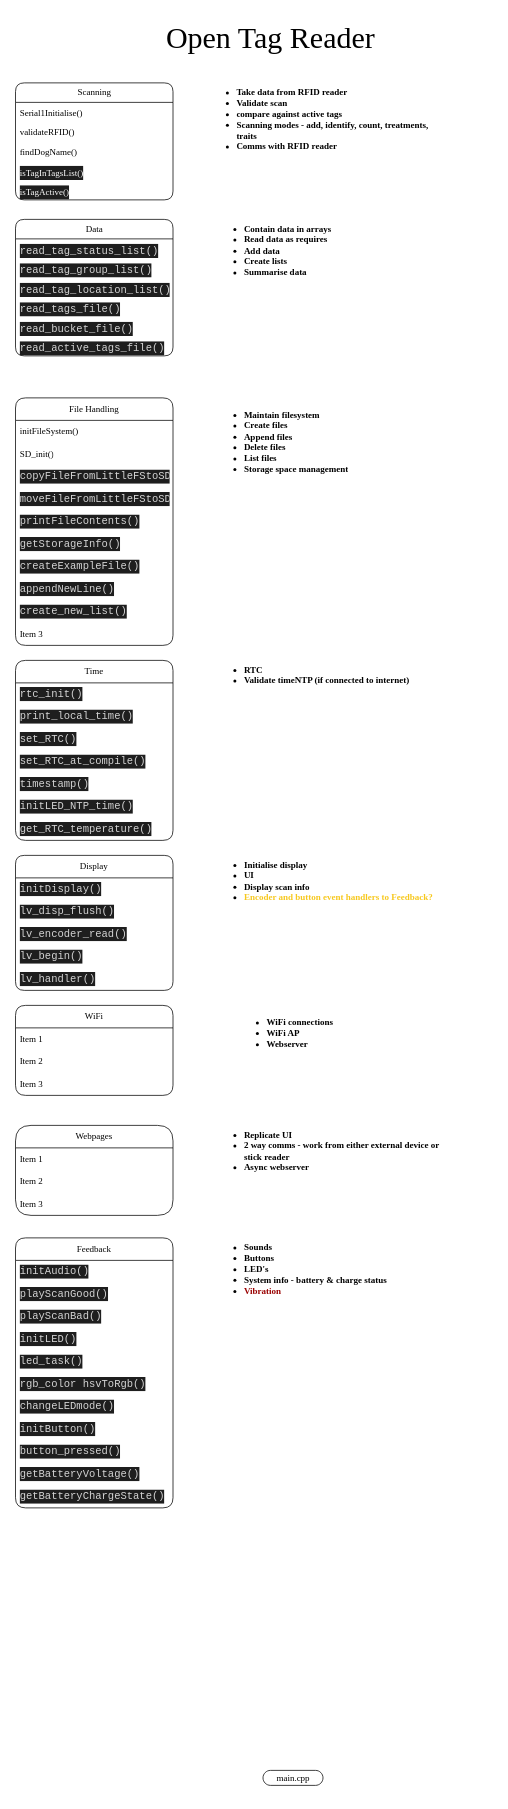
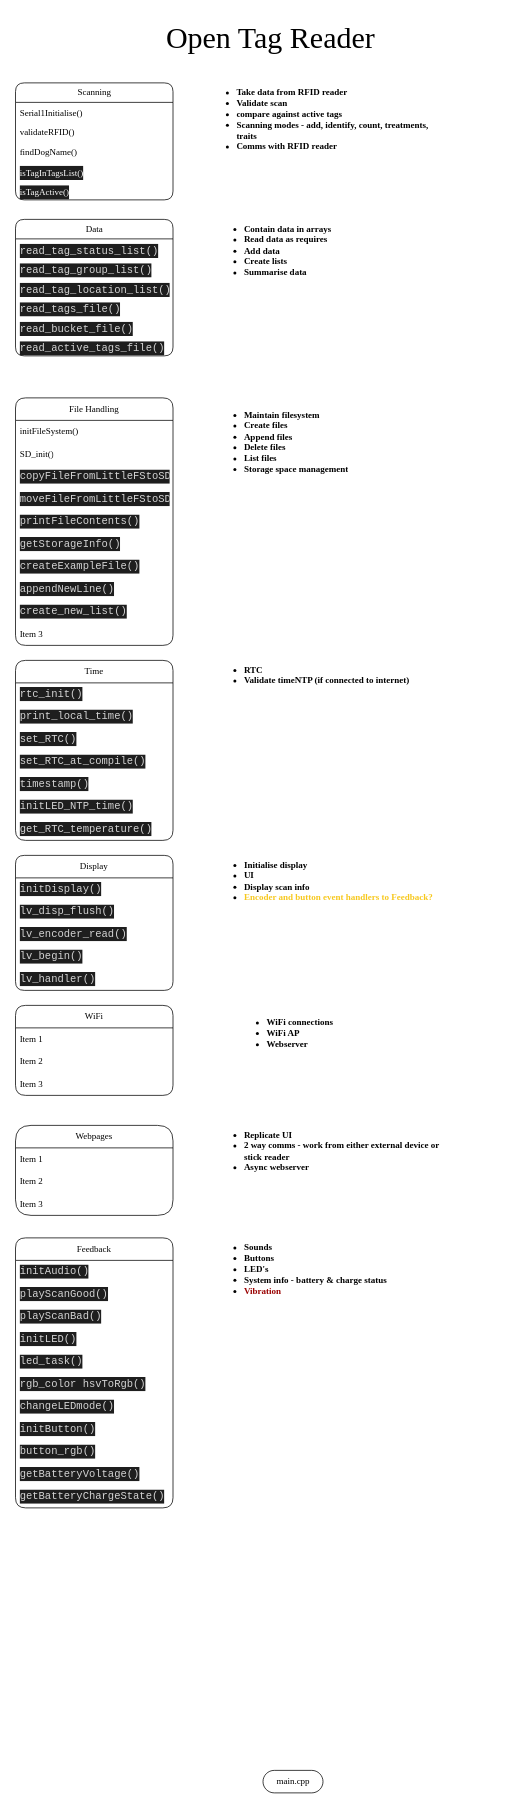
node "button_pressed()": label "button_pressed()" -> "button_rgb()"
node "main.cpp": size 60x15 -> 60x23
